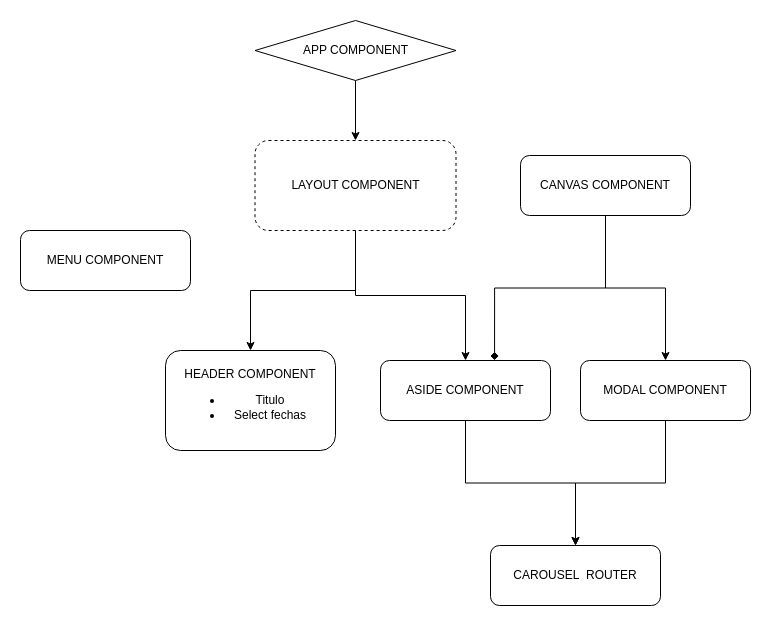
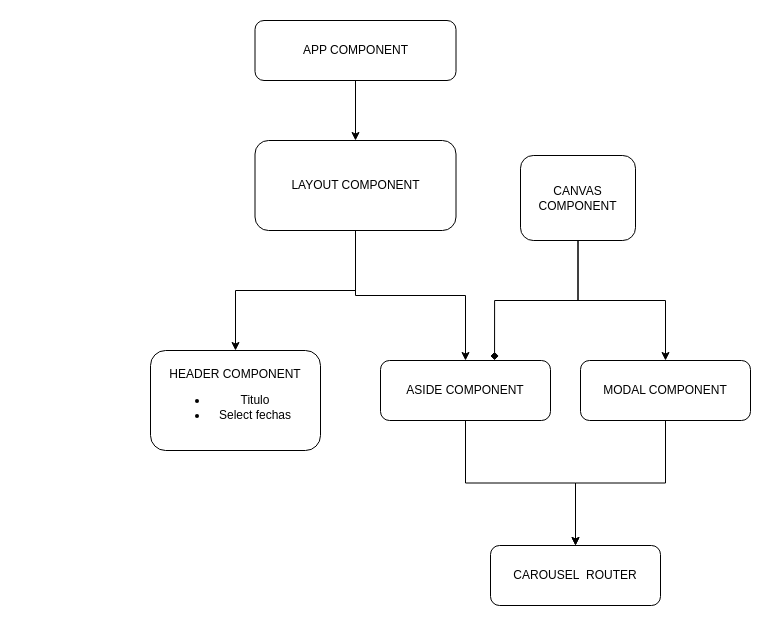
node "APP COMPONENT": shape diamond -> rounded rectangle
node "LAYOUT COMPONENT": style dashed -> solid
node "CANVAS COMPONENT": size 170x60 -> 115x85
node "MENU COMPONENT": removed
node "HEADER COMPONENT Titulo Select fechas": moved (251, 401) -> (236, 401)
